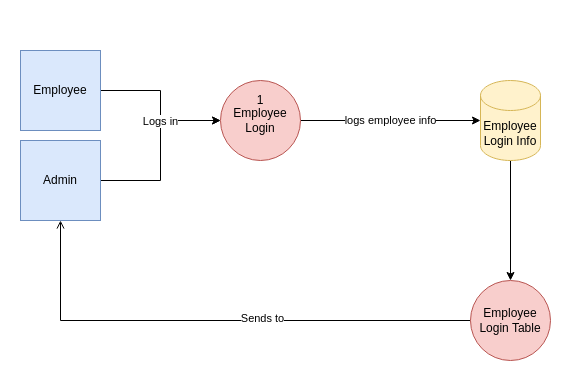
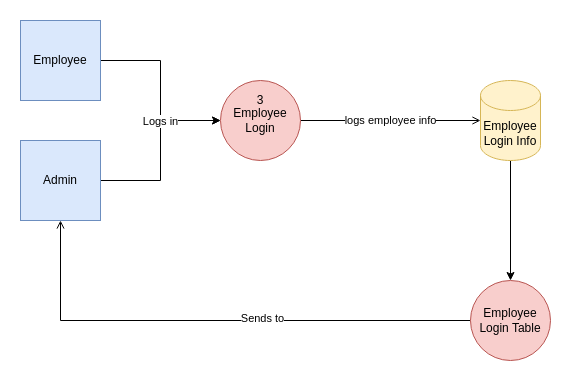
node "Employee": moved (61, 91) -> (61, 61)
node "1": label "1" -> "3"
edge "Employee Login" -> "Employee Login Info": arrowhead classic -> open
